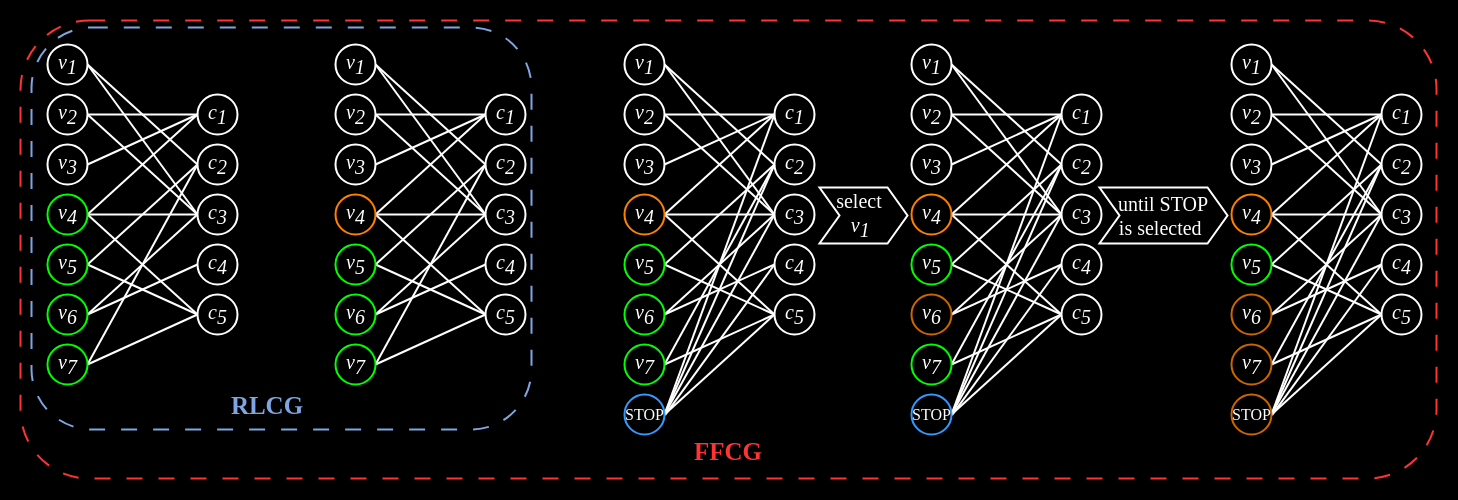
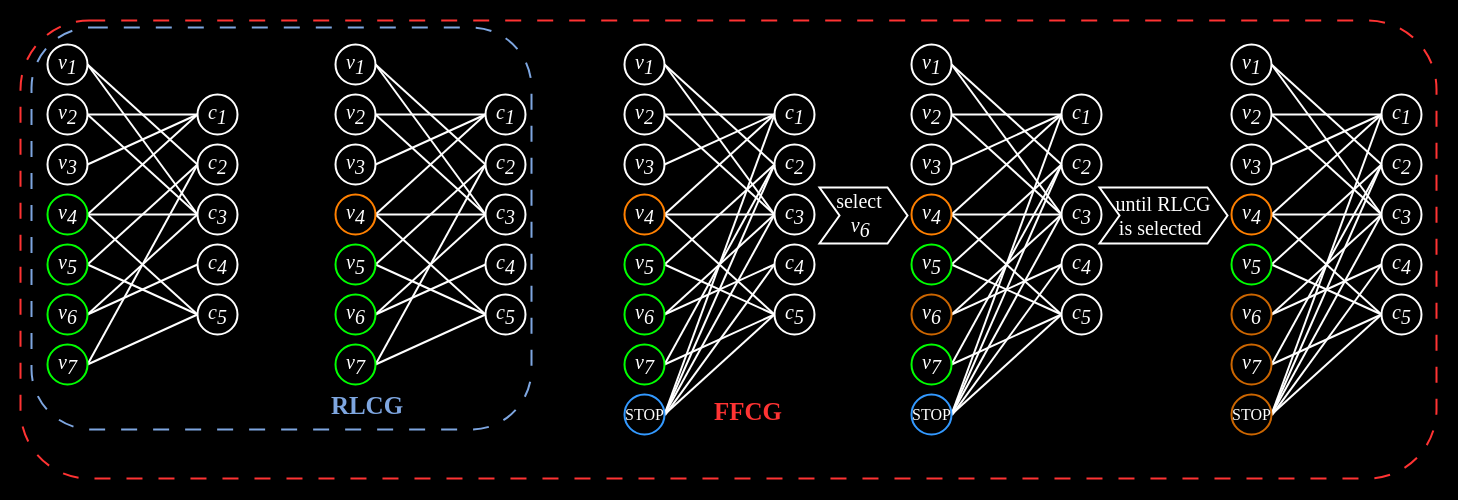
node "select v1": label "select v1" -> "select v6"
node "until STOP is selected": label "until STOP is selected" -> "until RLCG is selected"
node "RLCG": moved (268, 406) -> (368, 406)
node "FFCG": moved (729, 452) -> (749, 412)
